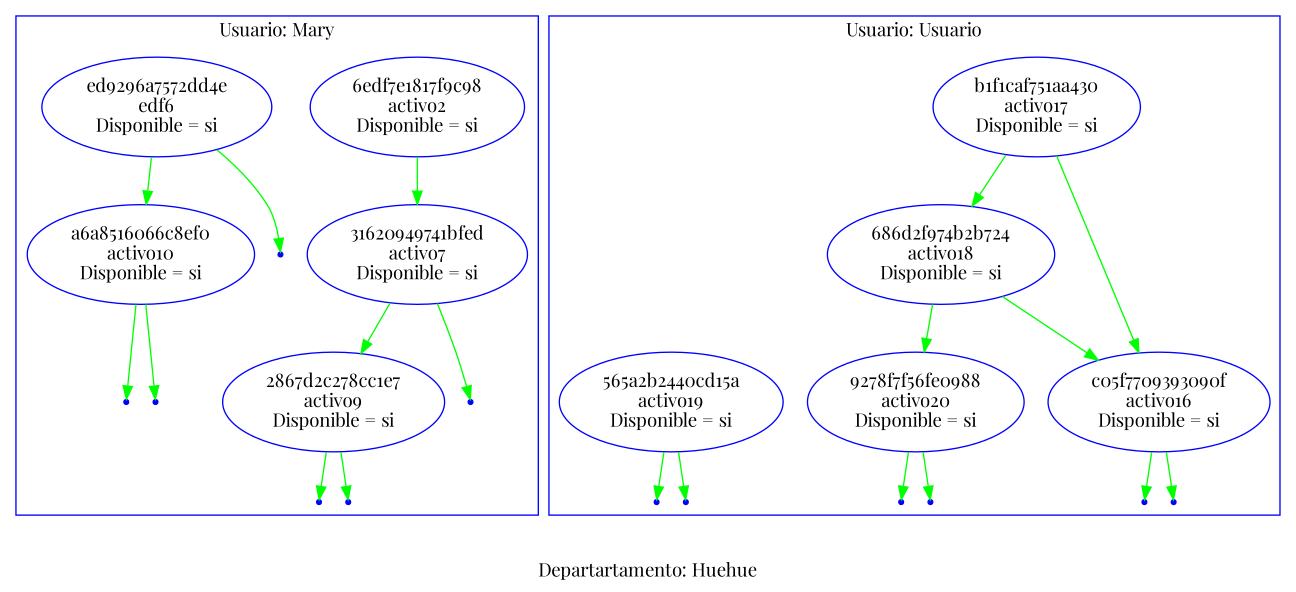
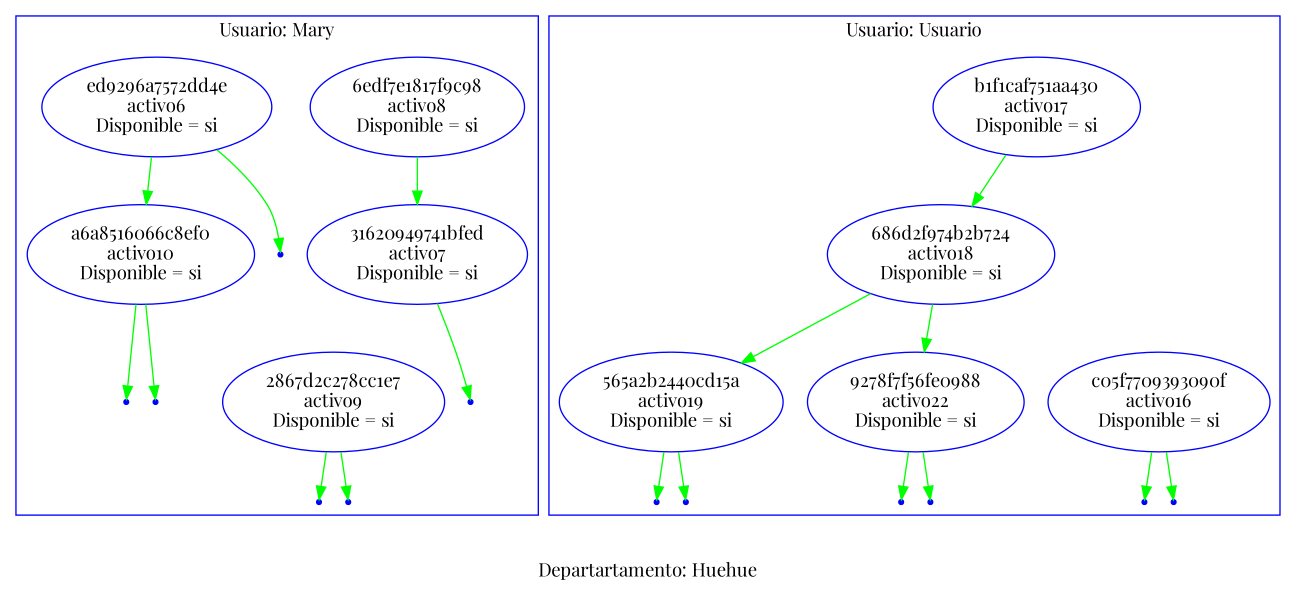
node "ed9296a7572dd4e edf6 Disponible = si": label "ed9296a7572dd4e edf6 Disponible = si" -> "ed9296a7572dd4e activo6 Disponible = si"
node "6edf7e1817f9c98 activo2 Disponible = si": label "6edf7e1817f9c98 activo2 Disponible = si" -> "6edf7e1817f9c98 activo8 Disponible = si"
edge "b1f1caf751aa430 activo17 Disponible = si" -> "c05f7709393090f activo16 Disponible = si": removed
edge "31620949741bfed activo7 Disponible = si" -> "2867d2c278cc1e7 activo9 Disponible = si": removed
edge "686d2f974b2b724 activo18 Disponible = si" -> "c05f7709393090f activo16 Disponible = si": now "686d2f974b2b724 activo18 Disponible = si" -> "565a2b2440cd15a activo19 Disponible = si"
node "9278f7f56fe0988 activo20 Disponible = si": label "9278f7f56fe0988 activo20 Disponible = si" -> "9278f7f56fe0988 activo22 Disponible = si"
